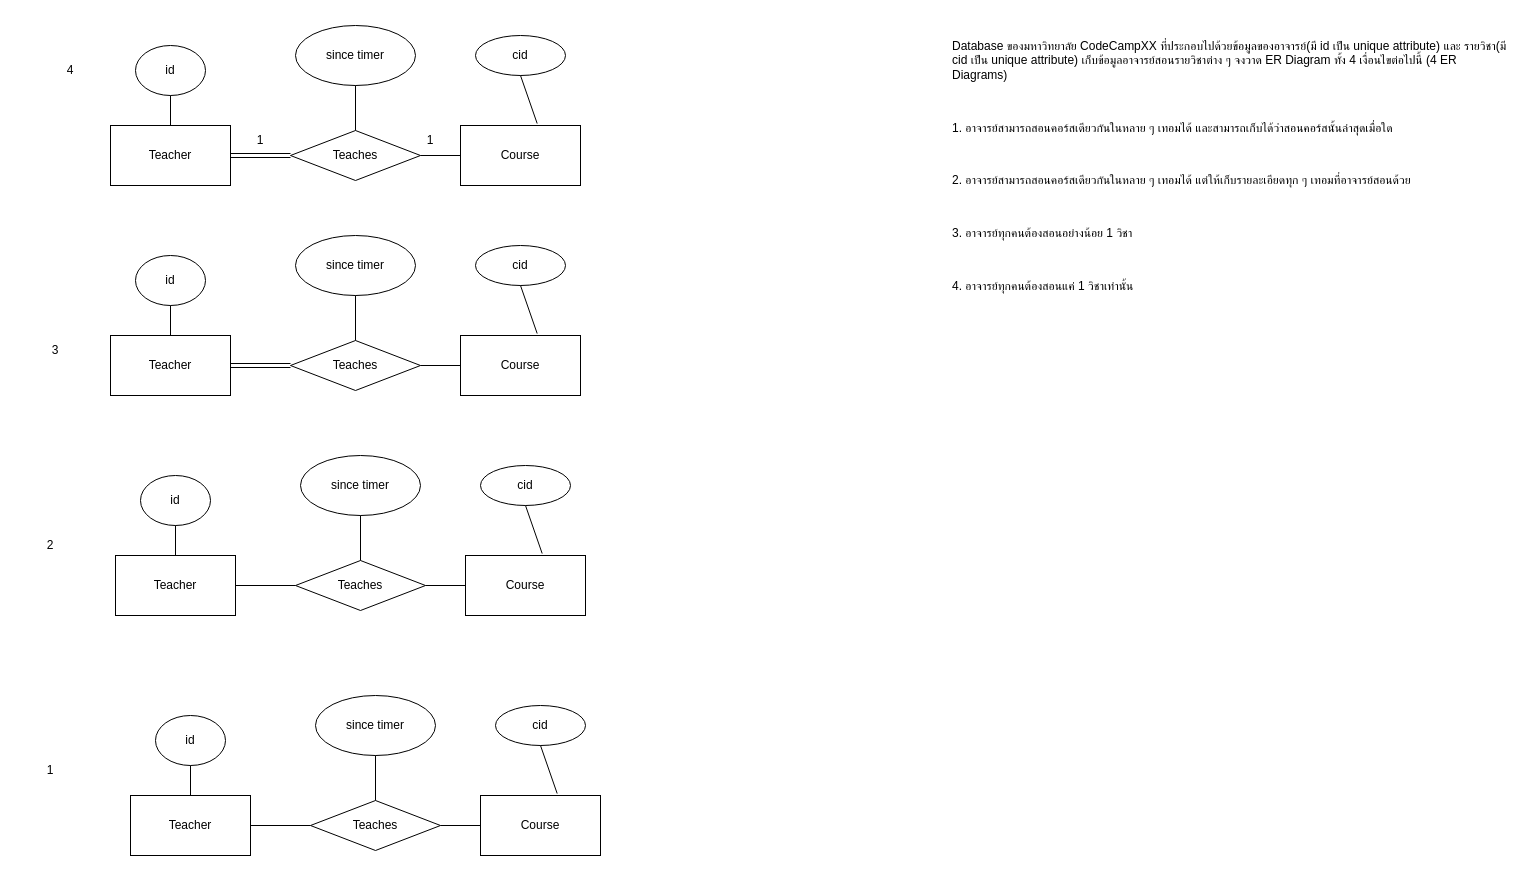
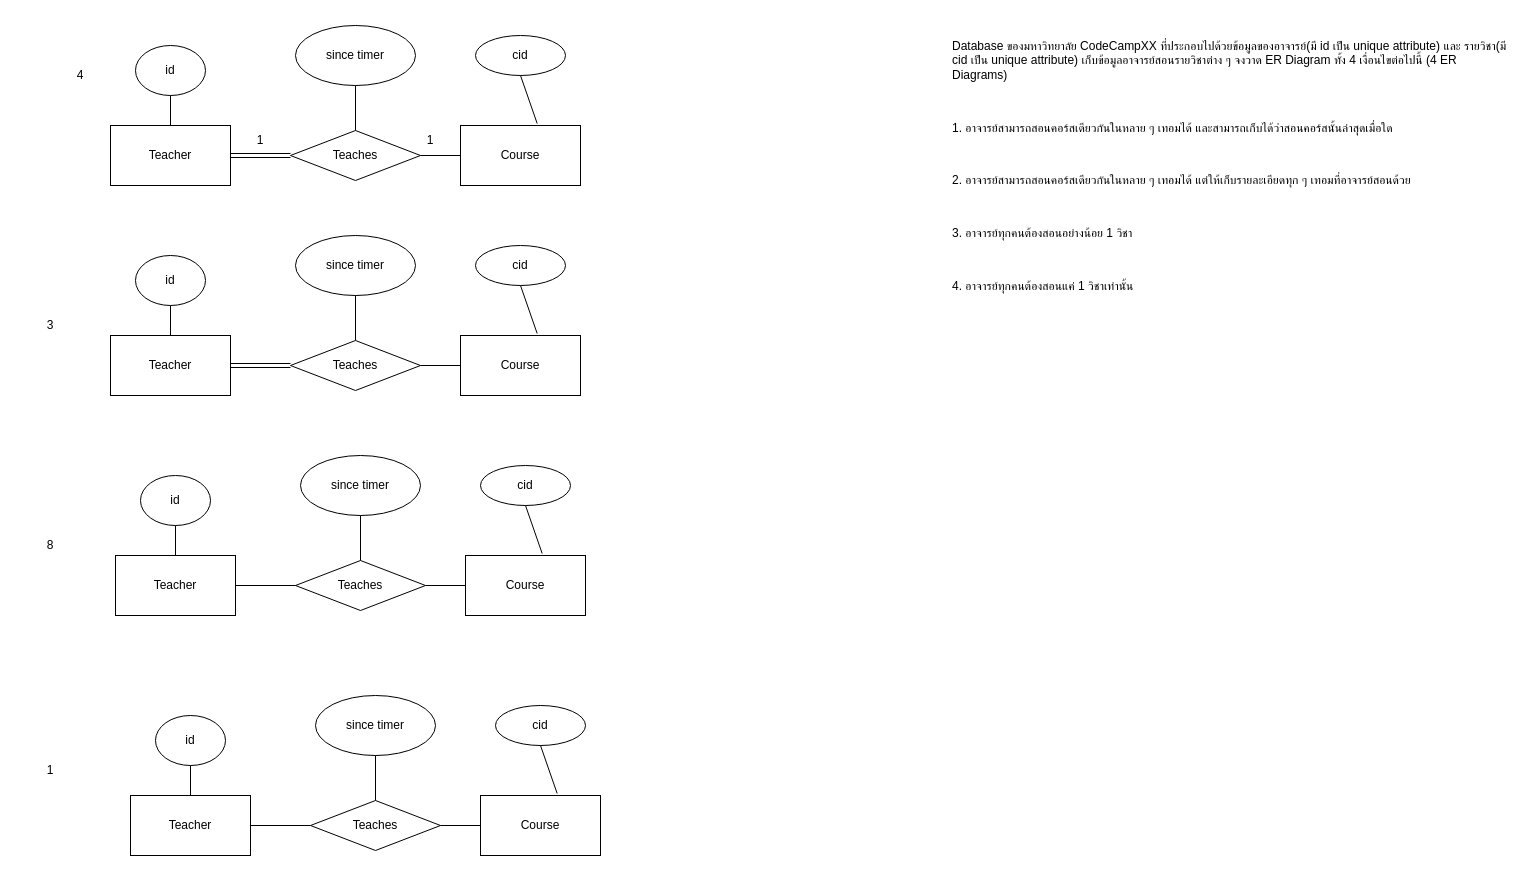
node "4": moved (71, 71) -> (81, 76)
node "3": moved (56, 351) -> (51, 326)
node "2": label "2" -> "8"
